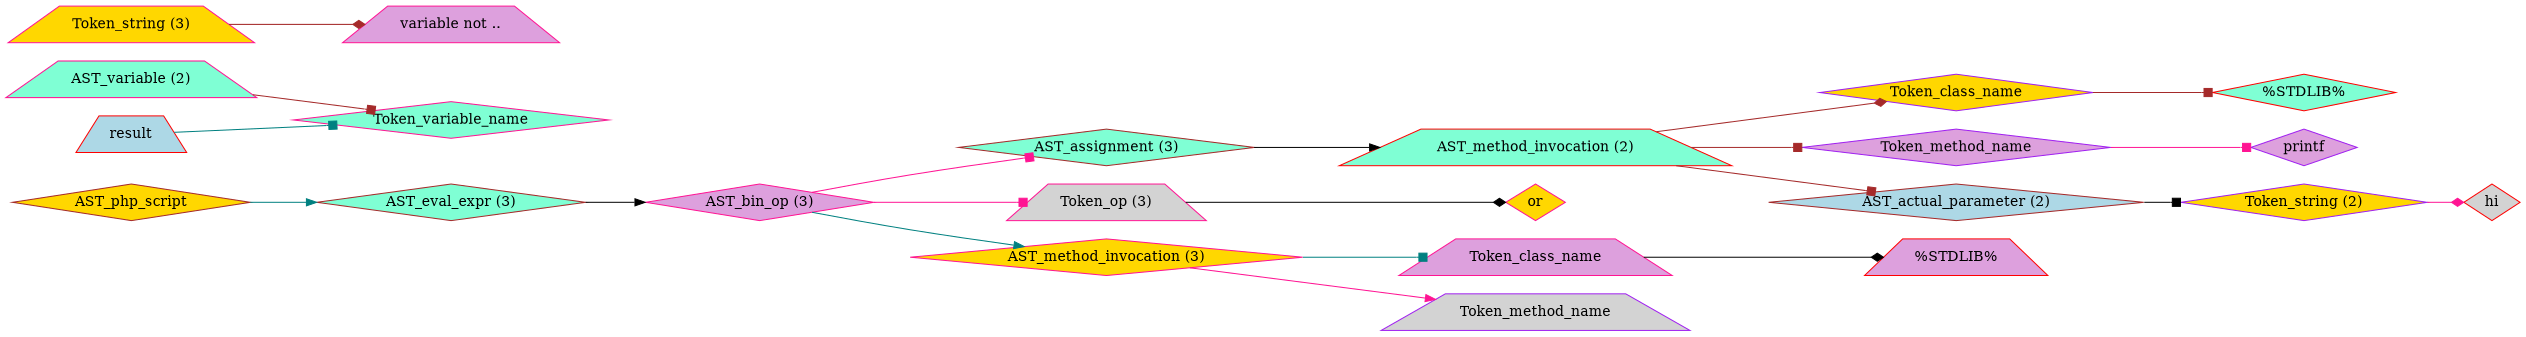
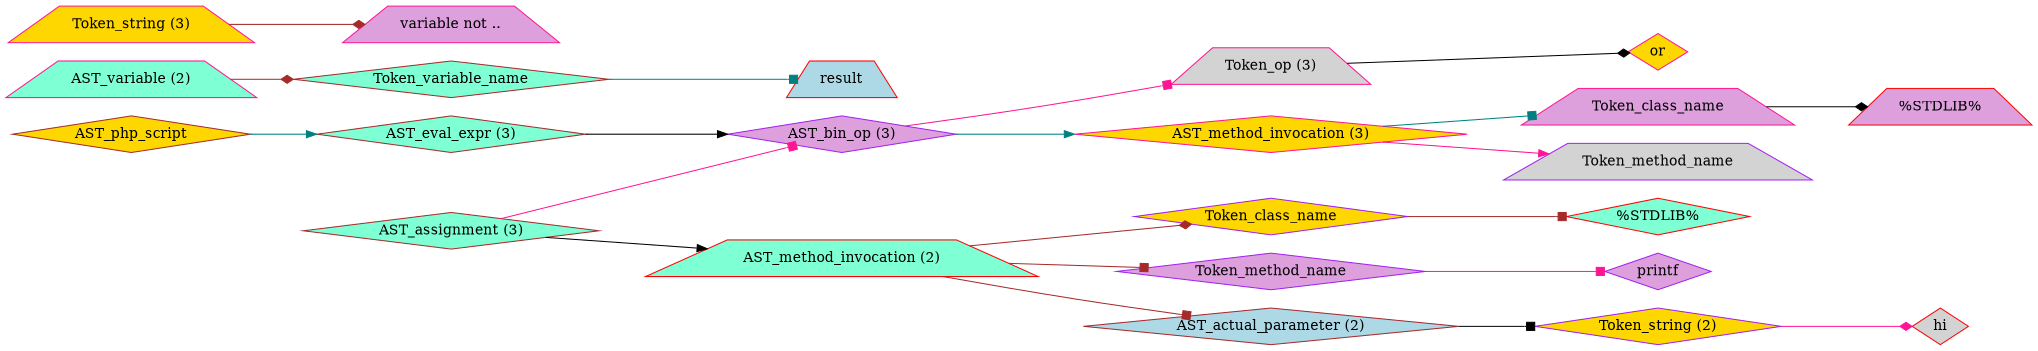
edge "AST_variable (2)" -> "Token_variable_name": arrowhead box -> diamond
node "Token_variable_name": color deeppink -> brown
edge "result" -> "Token_variable_name": reversed
edge "AST_bin_op (3)" -> "AST_assignment (3)": reversed
node "AST_bin_op (3)": color deeppink -> purple
